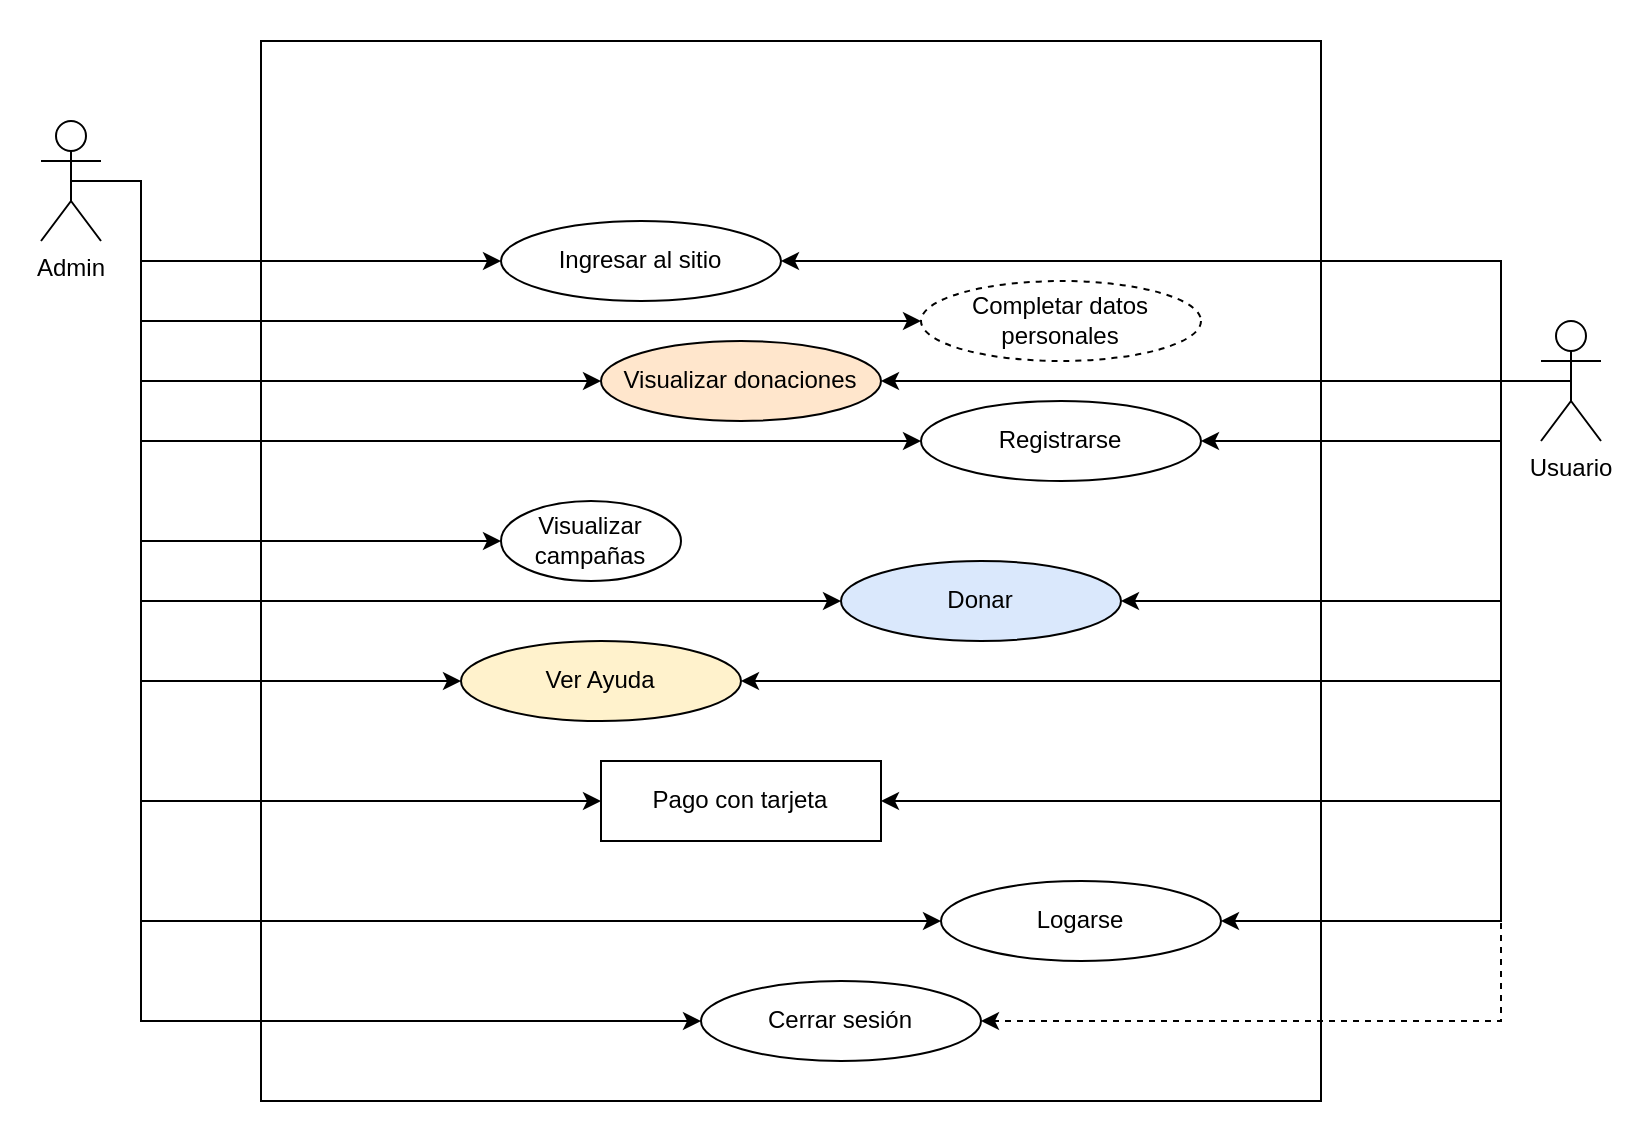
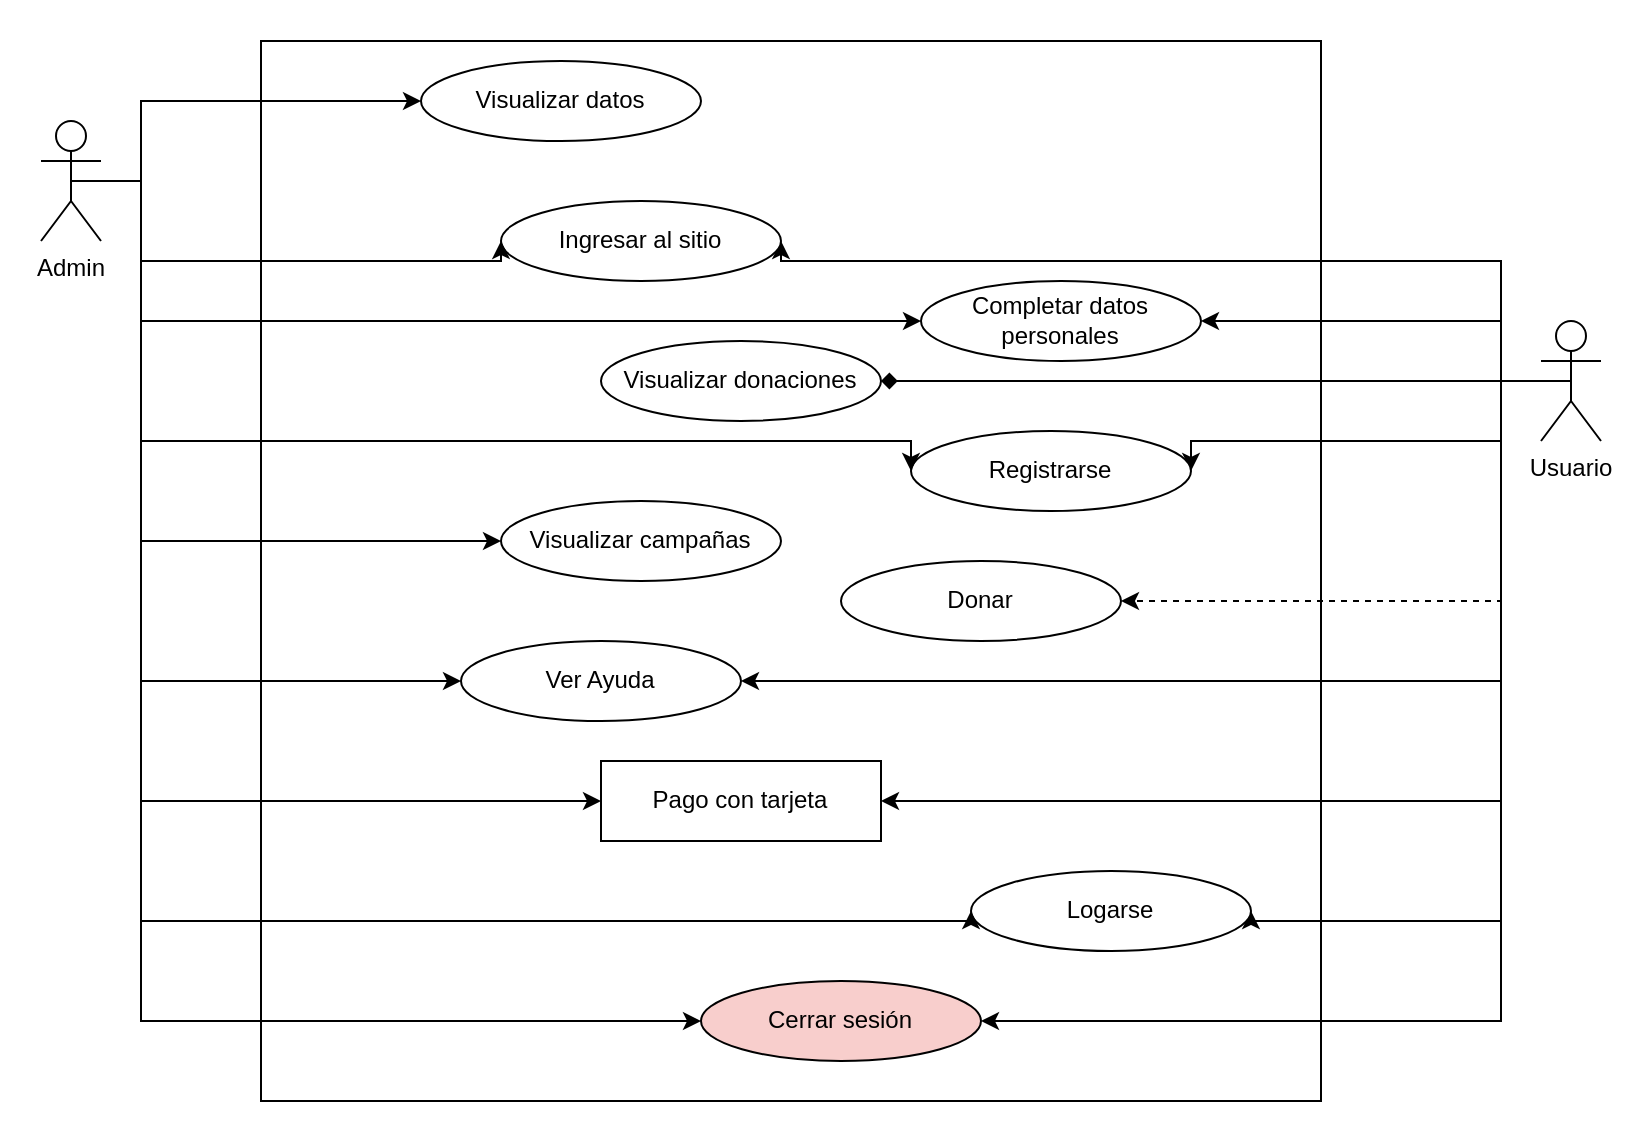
edge "Admin" -> "Visualizar datos": added
node "Visualizar datos": added
node "Ingresar al sitio": moved (641, 261) -> (641, 241)
node "Completar datos personales": style dashed -> solid
edge "Usuario" -> "Completar datos personales": added
edge "Admin" -> "Visualizar donaciones": removed
node "Visualizar donaciones": fillcolor #ffe6cc -> #ffffff
edge "Usuario" -> "Visualizar donaciones": arrowhead classic -> diamond
node "Registrarse": moved (1061, 441) -> (1051, 471)
node "Visualizar campañas": size 180x80 -> 280x80
edge "Admin" -> "Donar": removed
node "Donar": fillcolor #dae8fc -> #ffffff
edge "Usuario" -> "Donar": style solid -> dashed
node "Ver Ayuda": fillcolor #fff2cc -> #ffffff
node "Logarse": moved (1081, 921) -> (1111, 911)
node "Cerrar sesión": fillcolor #ffffff -> #f8cecc
edge "Usuario" -> "Cerrar sesión": style dashed -> solid
